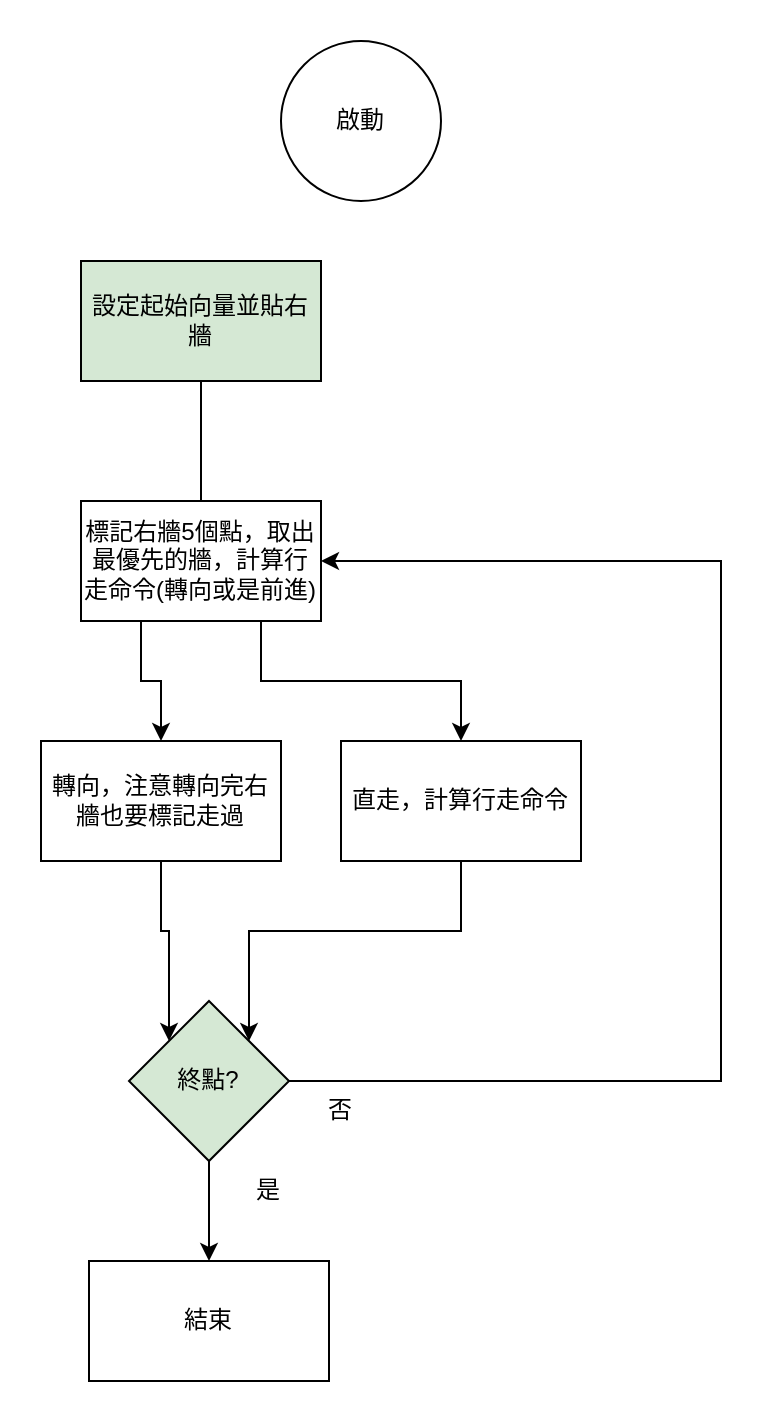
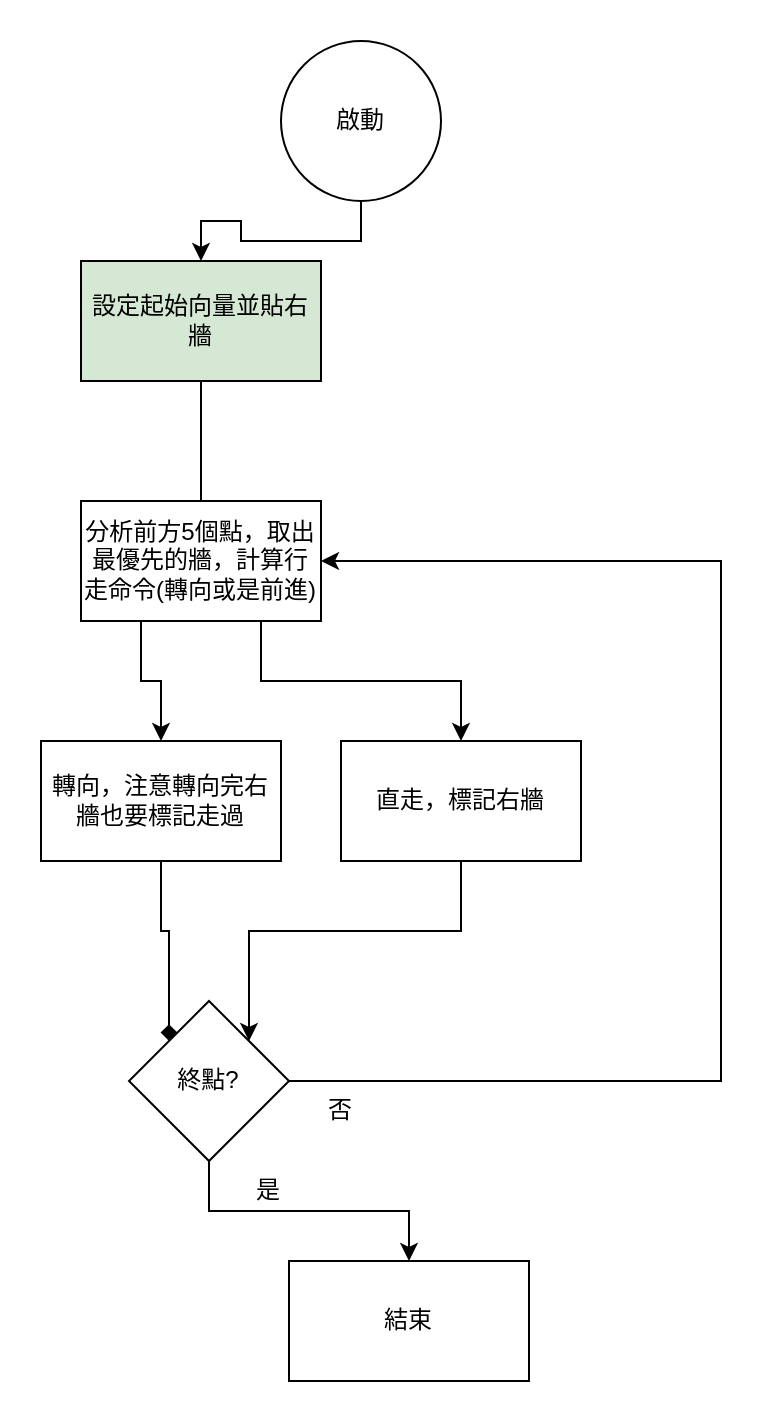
edge "啟動" -> "設定起始向量並貼右牆": added
node "標記右牆5個點，取出最優先的牆，計算行走命令(轉向或是前進)": label "標記右牆5個點，取出最優先的牆，計算行走命令(轉向或是前進)" -> "分析前方5個點，取出最優先的牆，計算行走命令(轉向或是前進)"
node "直走，計算行走命令": label "直走，計算行走命令" -> "直走，標記右牆"
edge "轉向，注意轉向完右牆也要標記走過" -> "終點?": arrowhead classic -> diamond
node "終點?": fillcolor #d5e8d4 -> #ffffff
node "結束": moved (209, 1321) -> (409, 1321)
